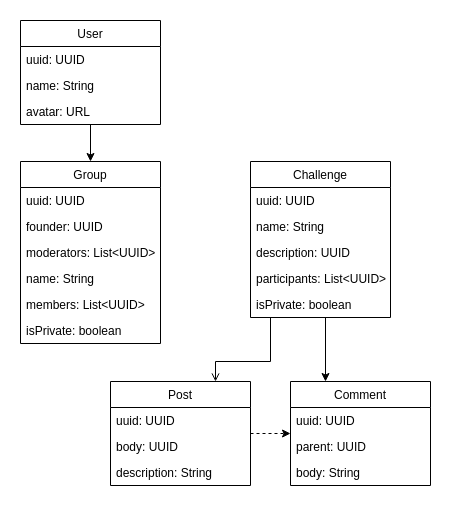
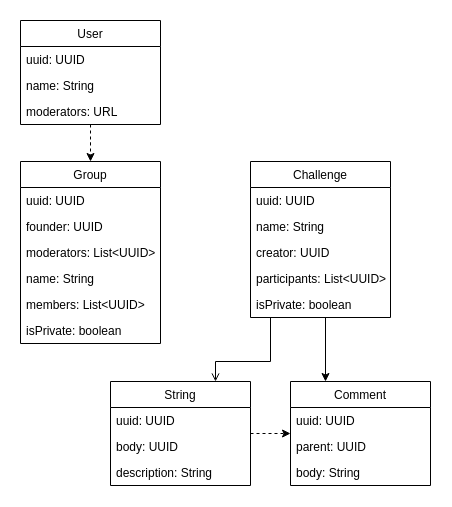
node "avatar: URL": label "avatar: URL" -> "moderators: URL"
edge "User" -> "Group": style solid -> dashed
node "description: UUID": label "description: UUID" -> "creator: UUID"
node "Post": label "Post" -> "String"
